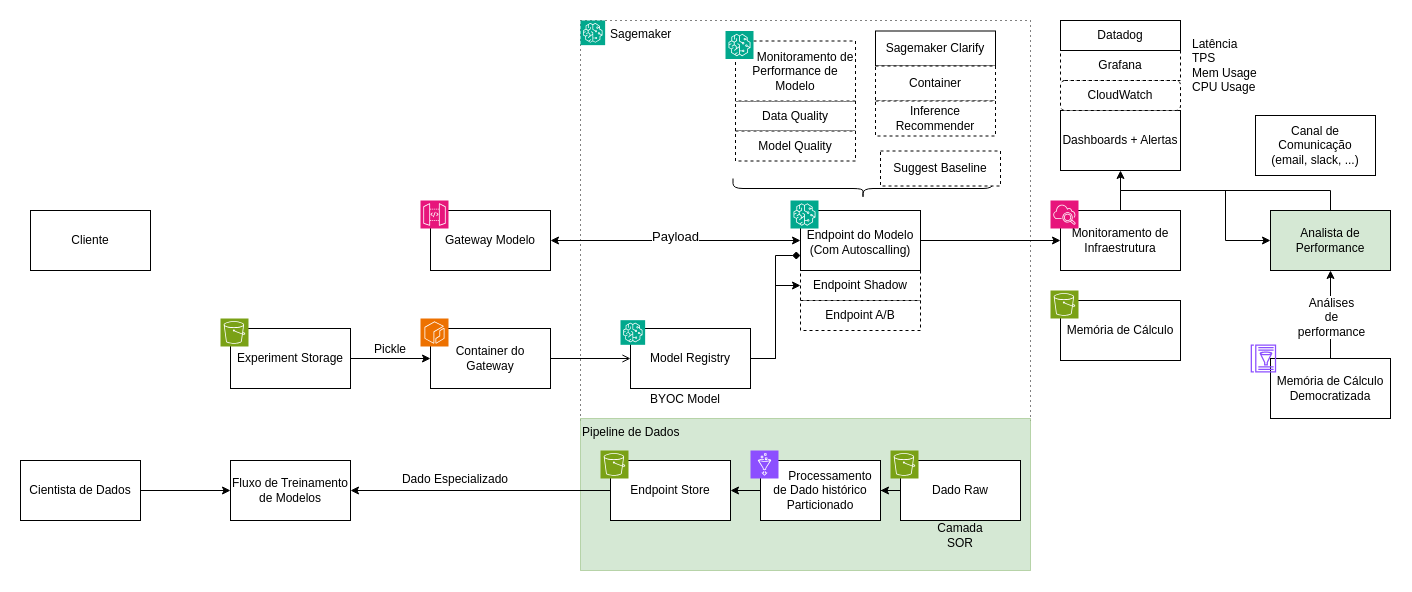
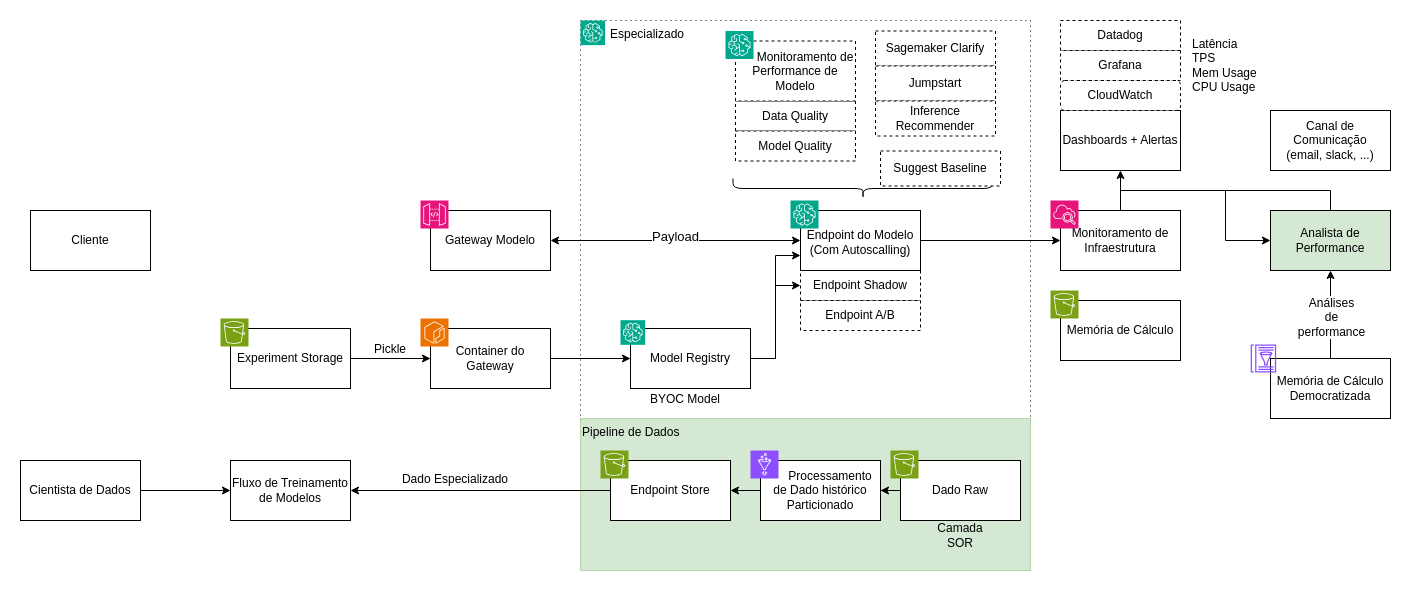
node "Sagemaker": label "Sagemaker" -> "Especializado"
node "Datadog": style solid -> dashed
node "Sagemaker Clarify": style solid -> dashed
node "Container": label "Container" -> "Jumpstart"
node "Canal de Comunicação (email, slack, ...)": moved (1316, 146) -> (1331, 141)
edge "Model Registry" -> "Endpoint do Modelo (Com Autoscalling)": arrowhead diamond -> classic
edge "Container do Gateway" -> "Model Registry": arrowhead open -> classic
